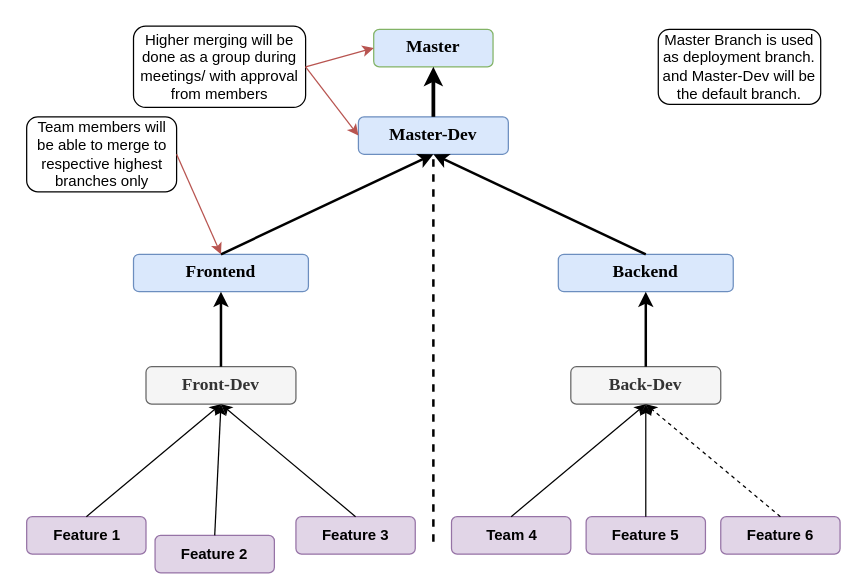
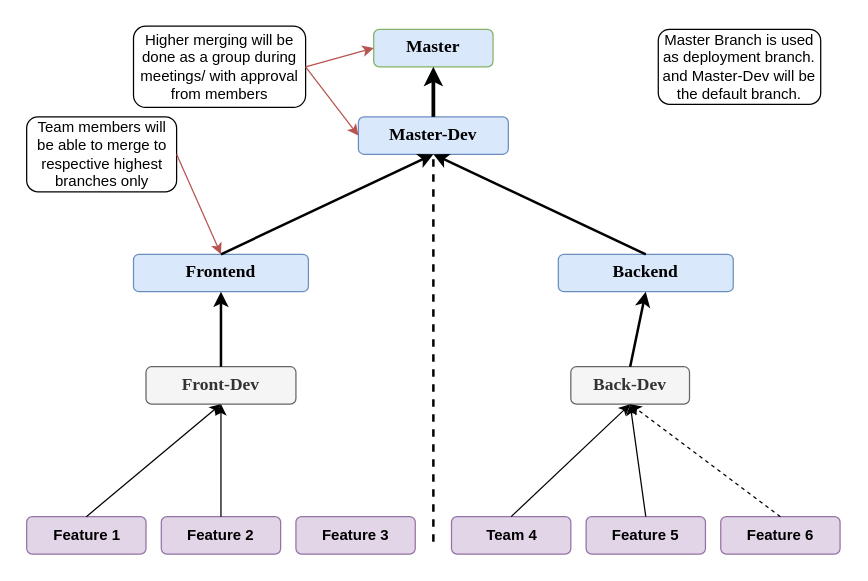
node "Back-Dev": size 150x38 -> 119x38
edge "Feature 3" -> "Front-Dev": removed
node "Feature 2": moved (214, 554) -> (221, 536)
